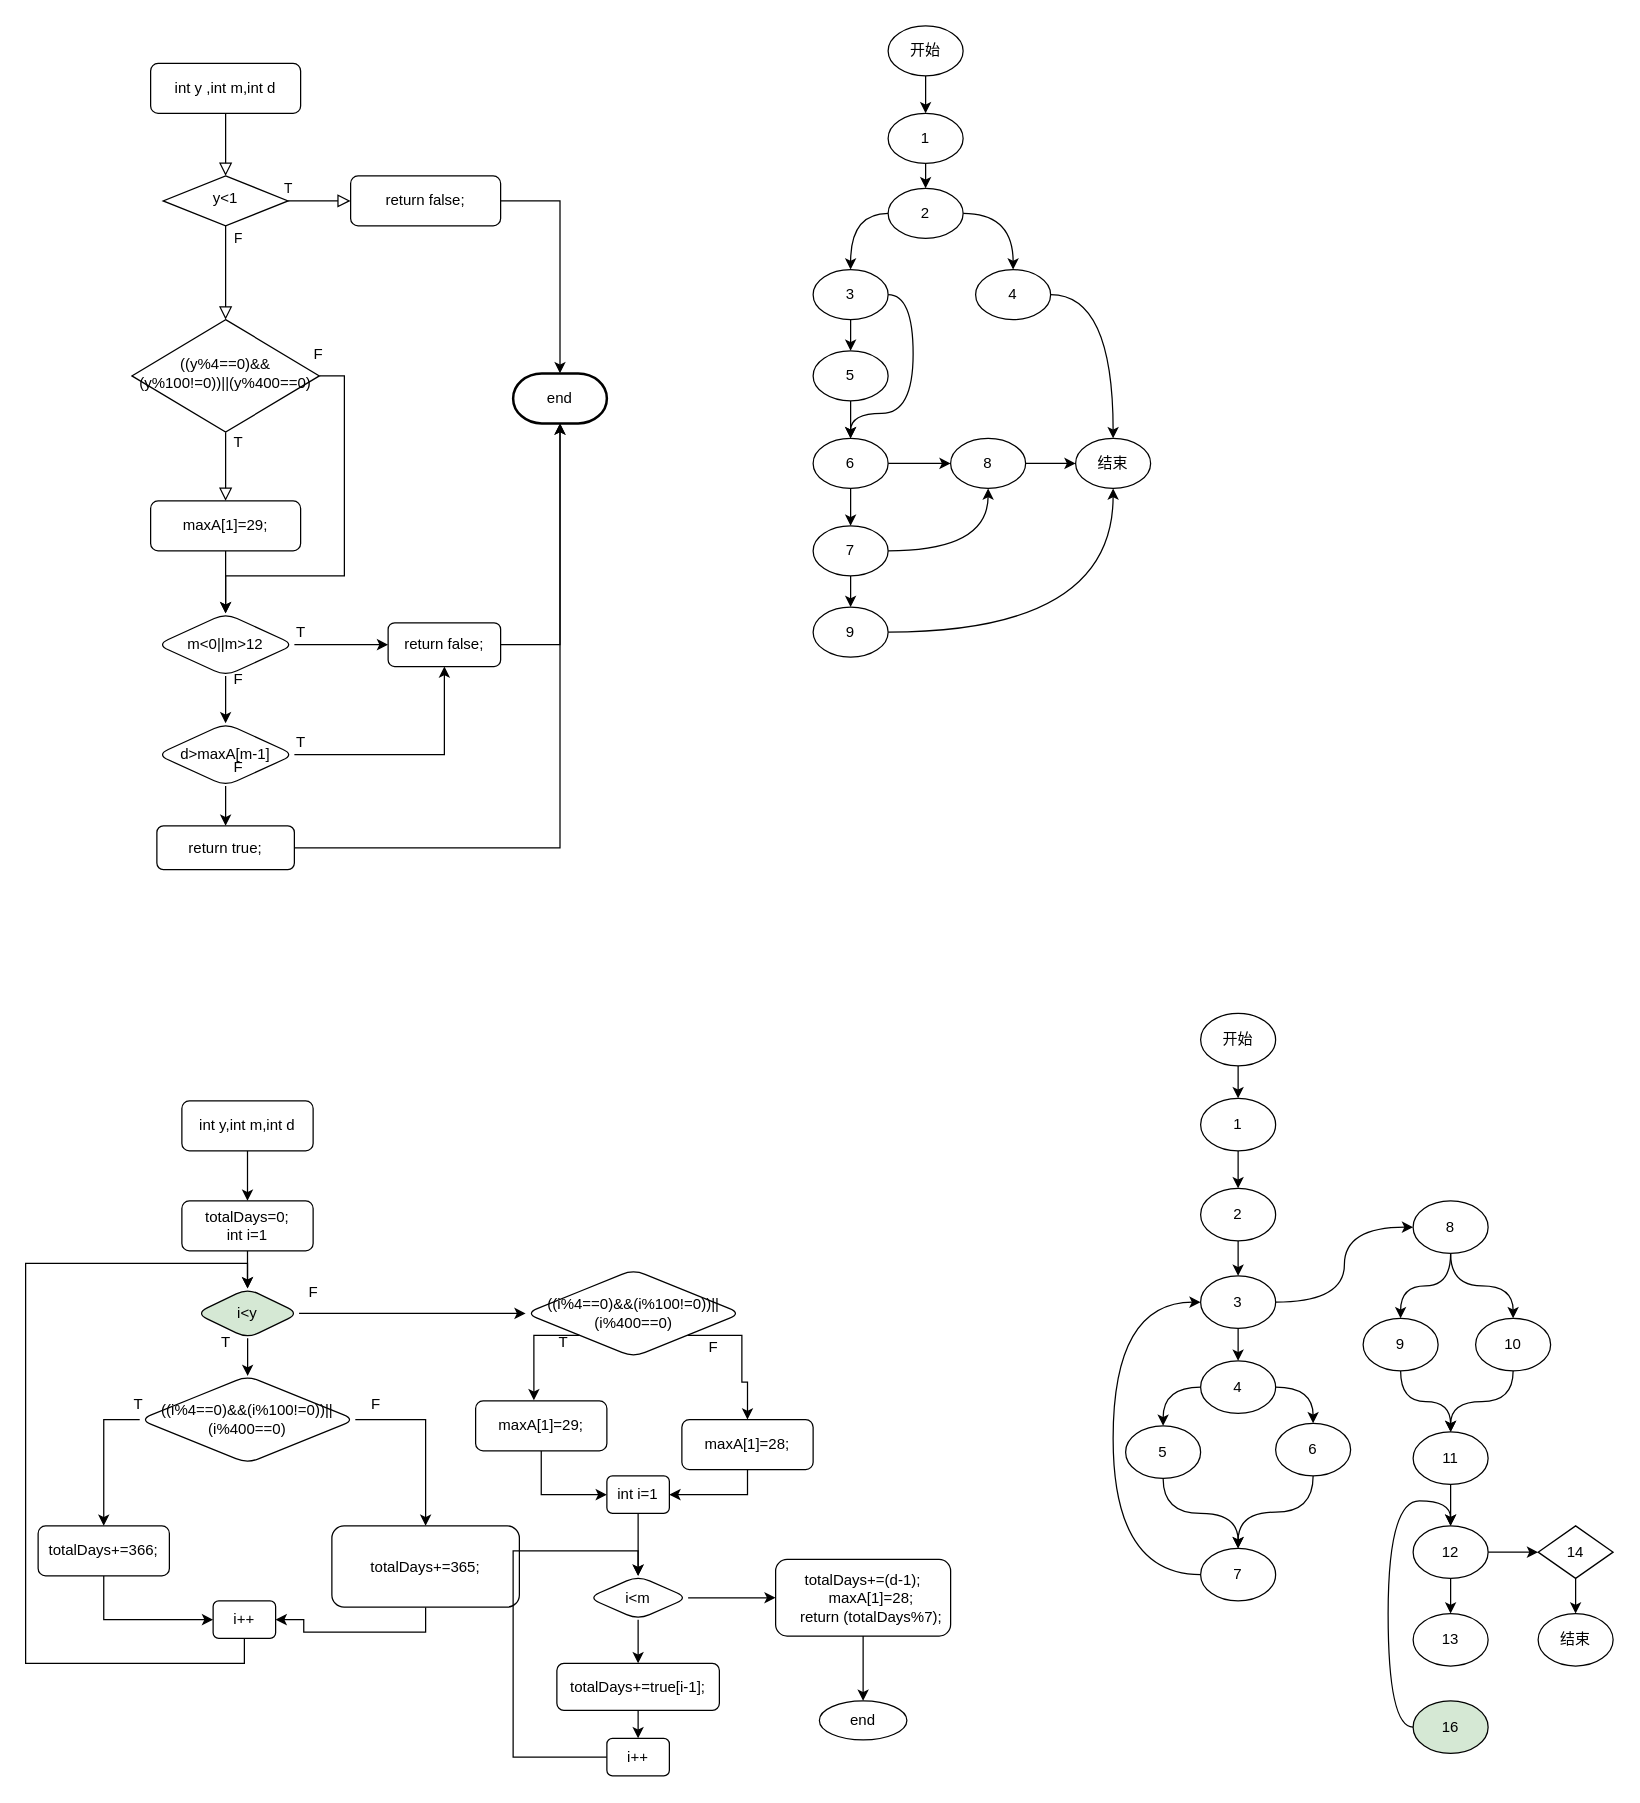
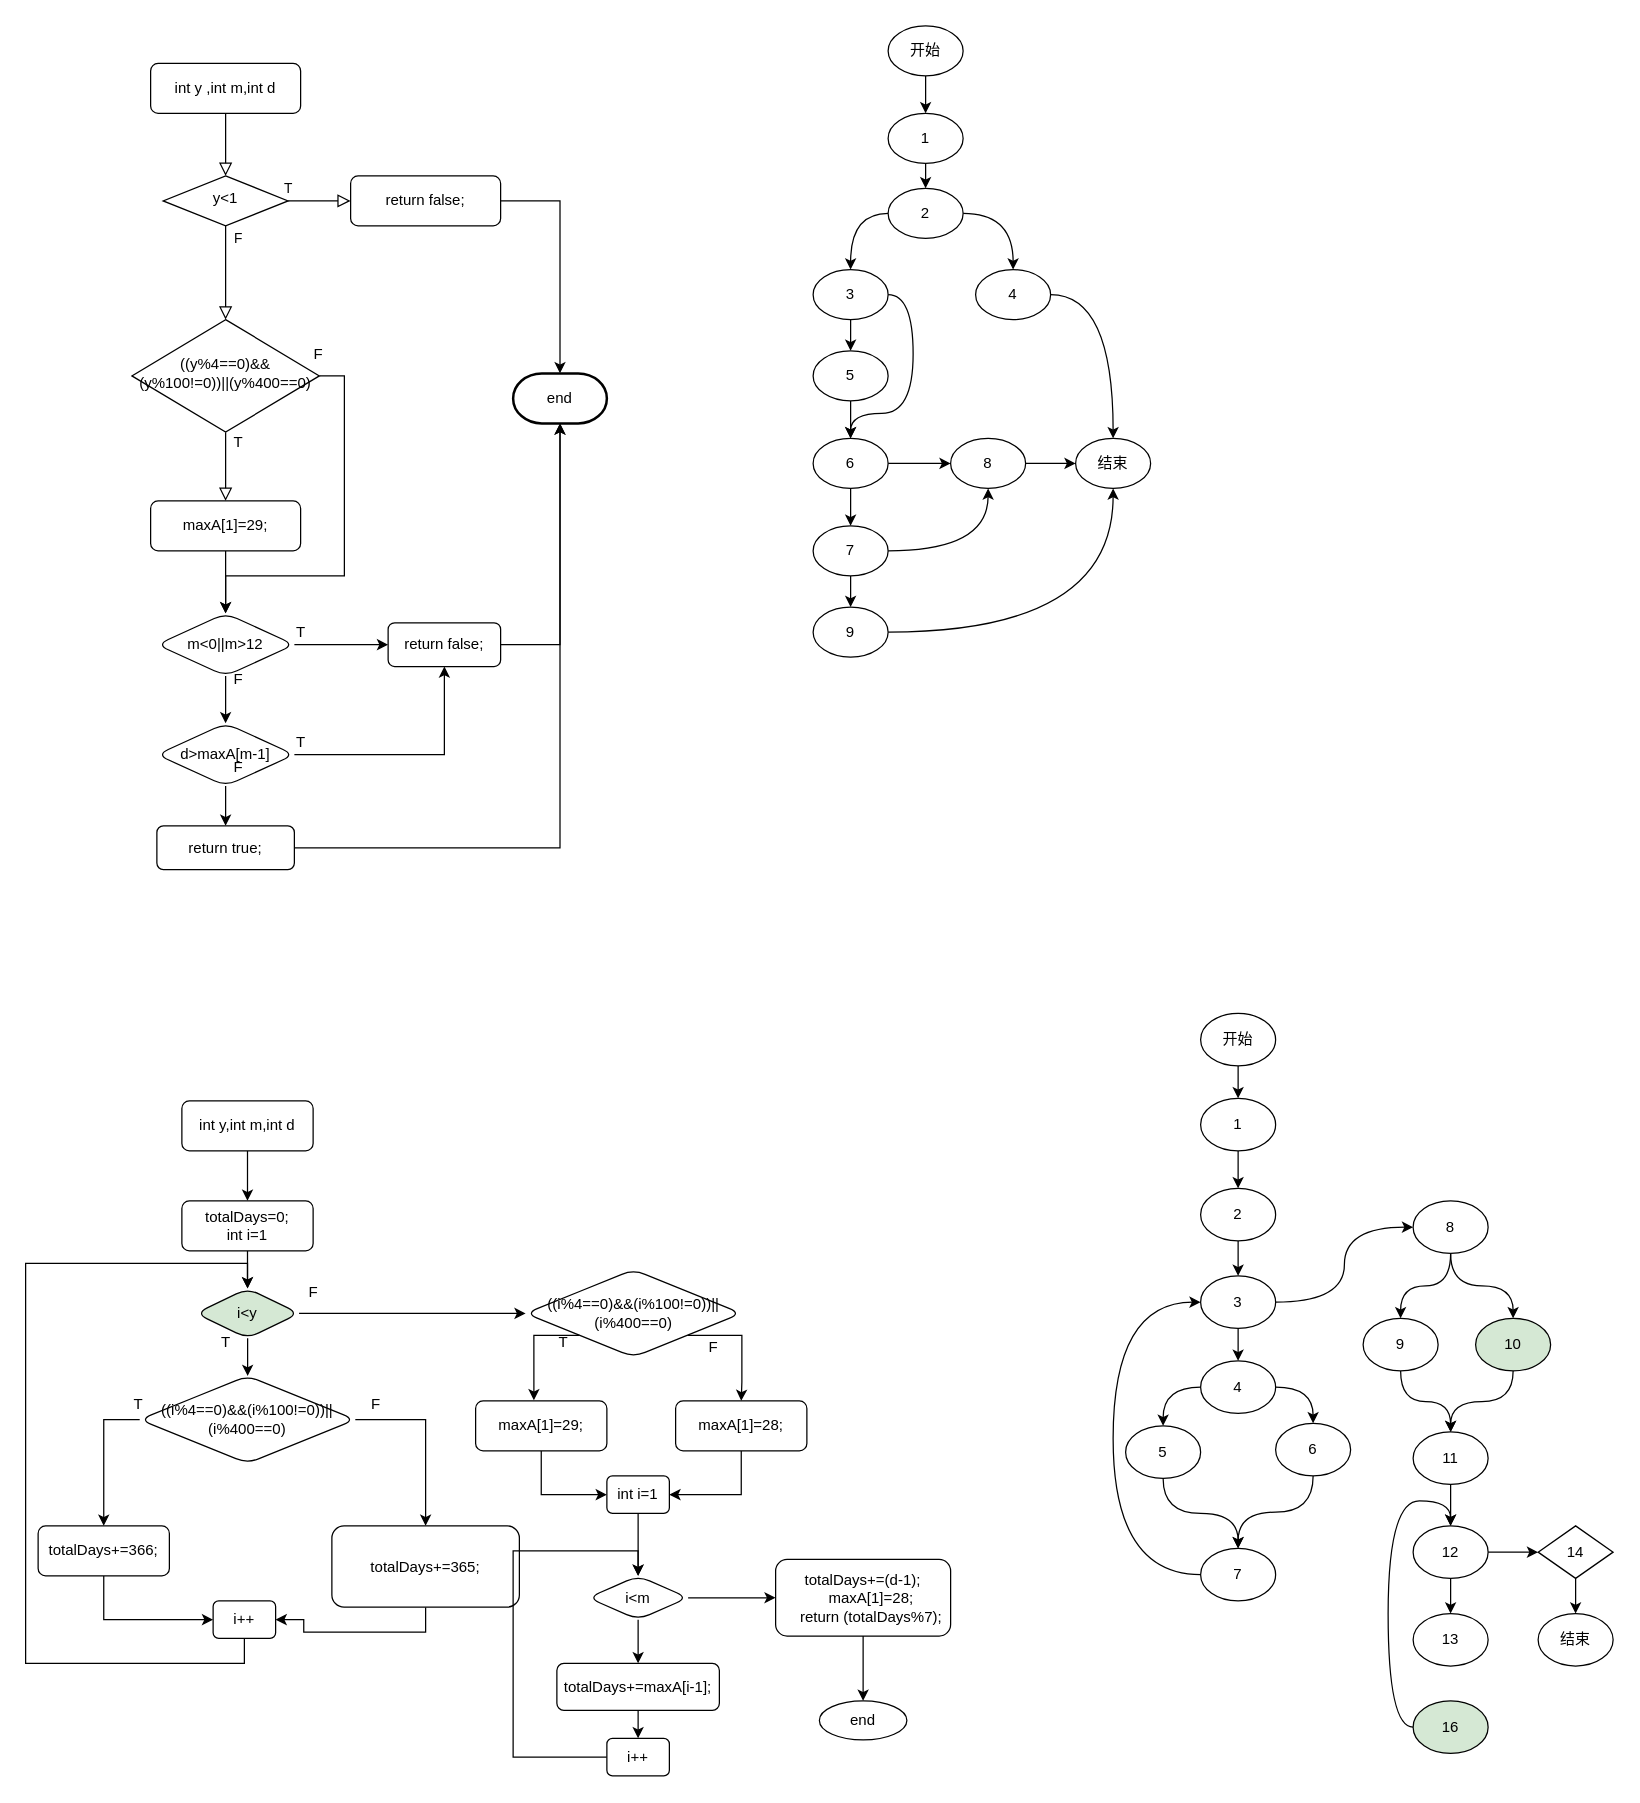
node "10": fillcolor #ffffff -> #d5e8d4
node "maxA[1]=28;": moved (748, 1444) -> (741, 1426)
node "totalDays+=true[i-1];": label "totalDays+=true[i-1];" -> "totalDays+=maxA[i-1];"
